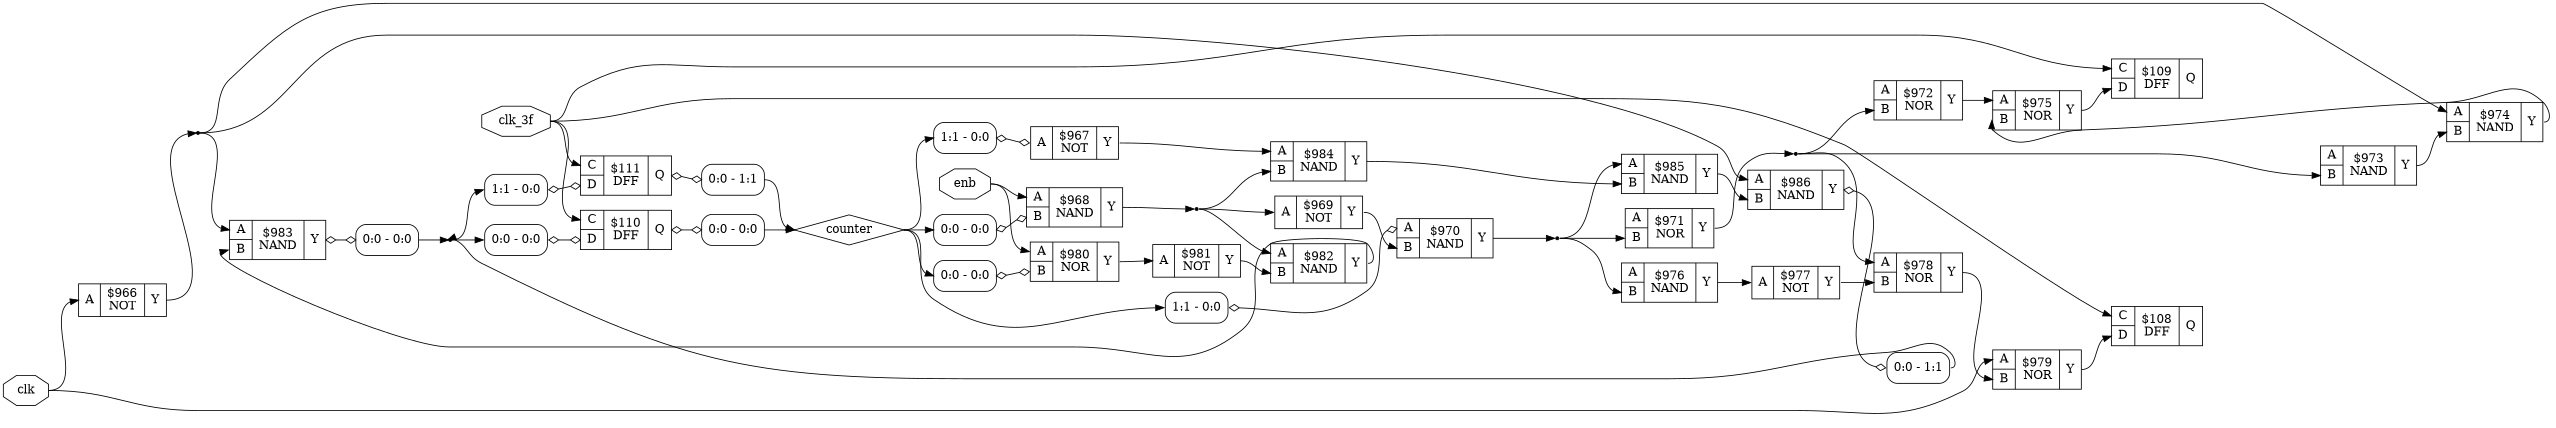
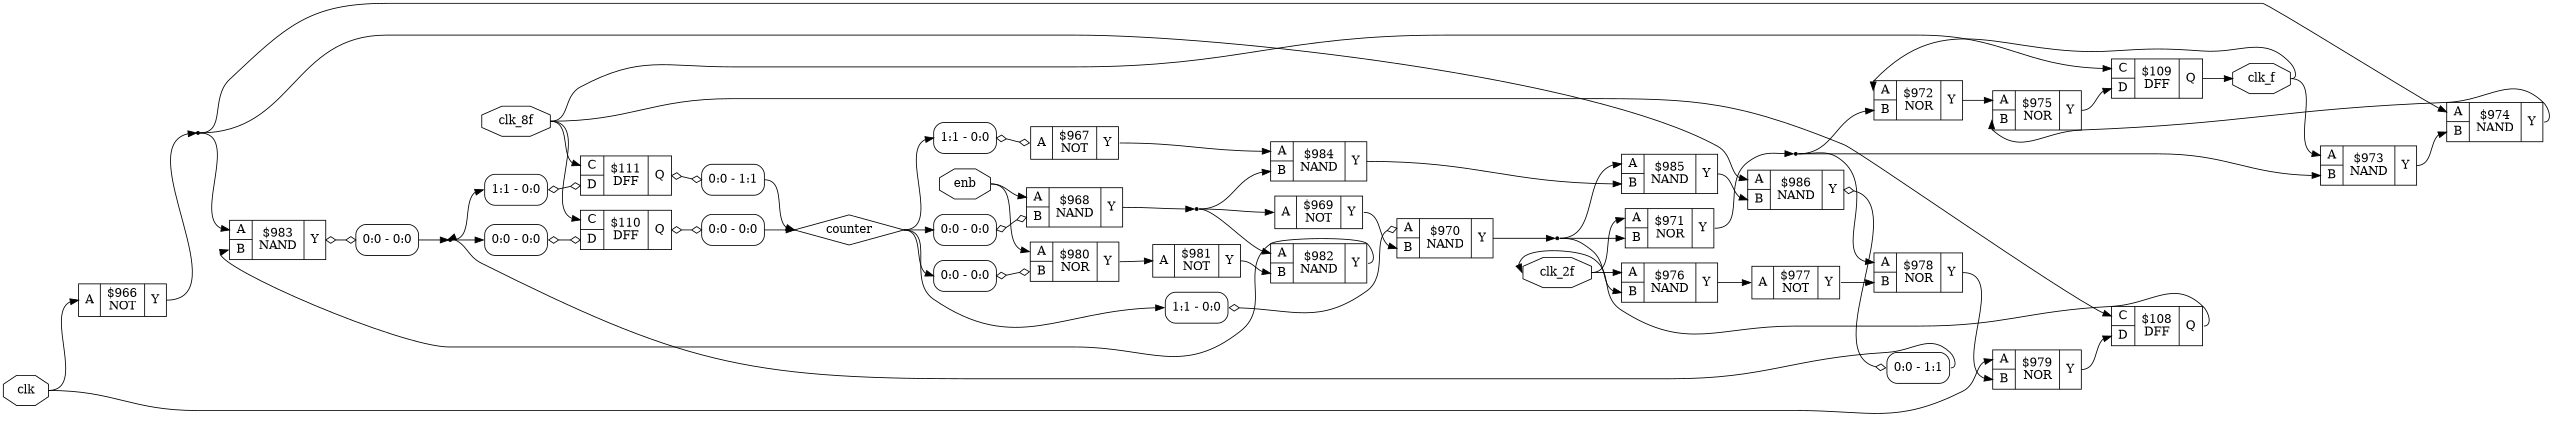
node "clk_f": added
node "clk_3f": label "clk_3f" -> "clk_8f"
node "clk_2f": added
